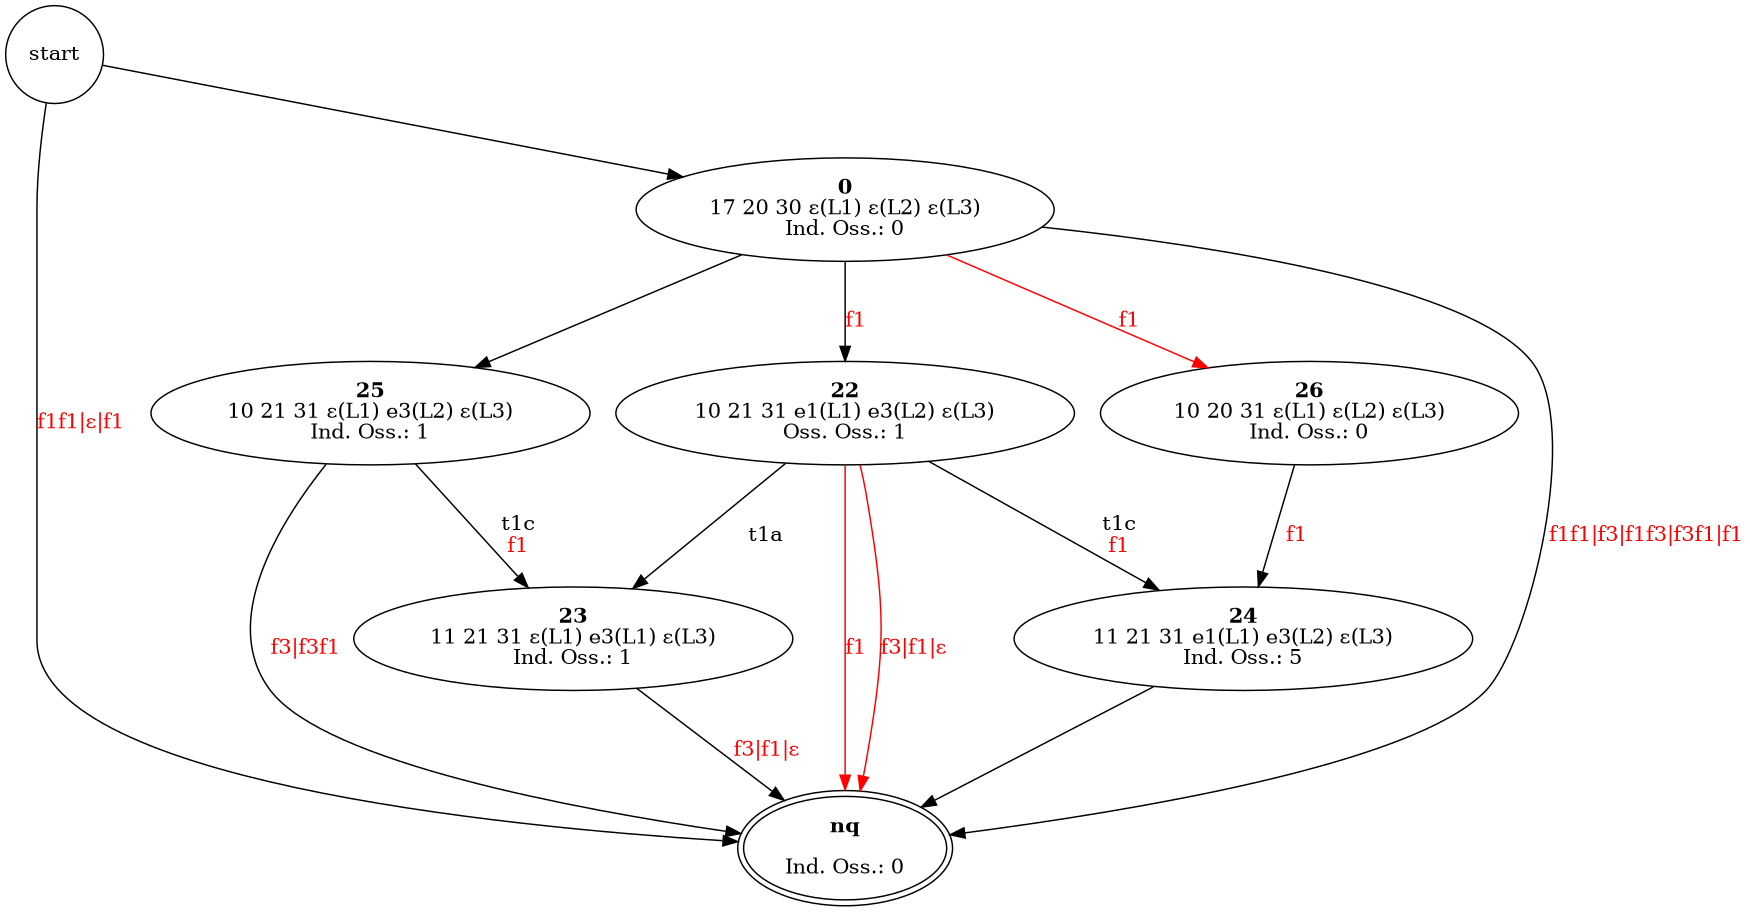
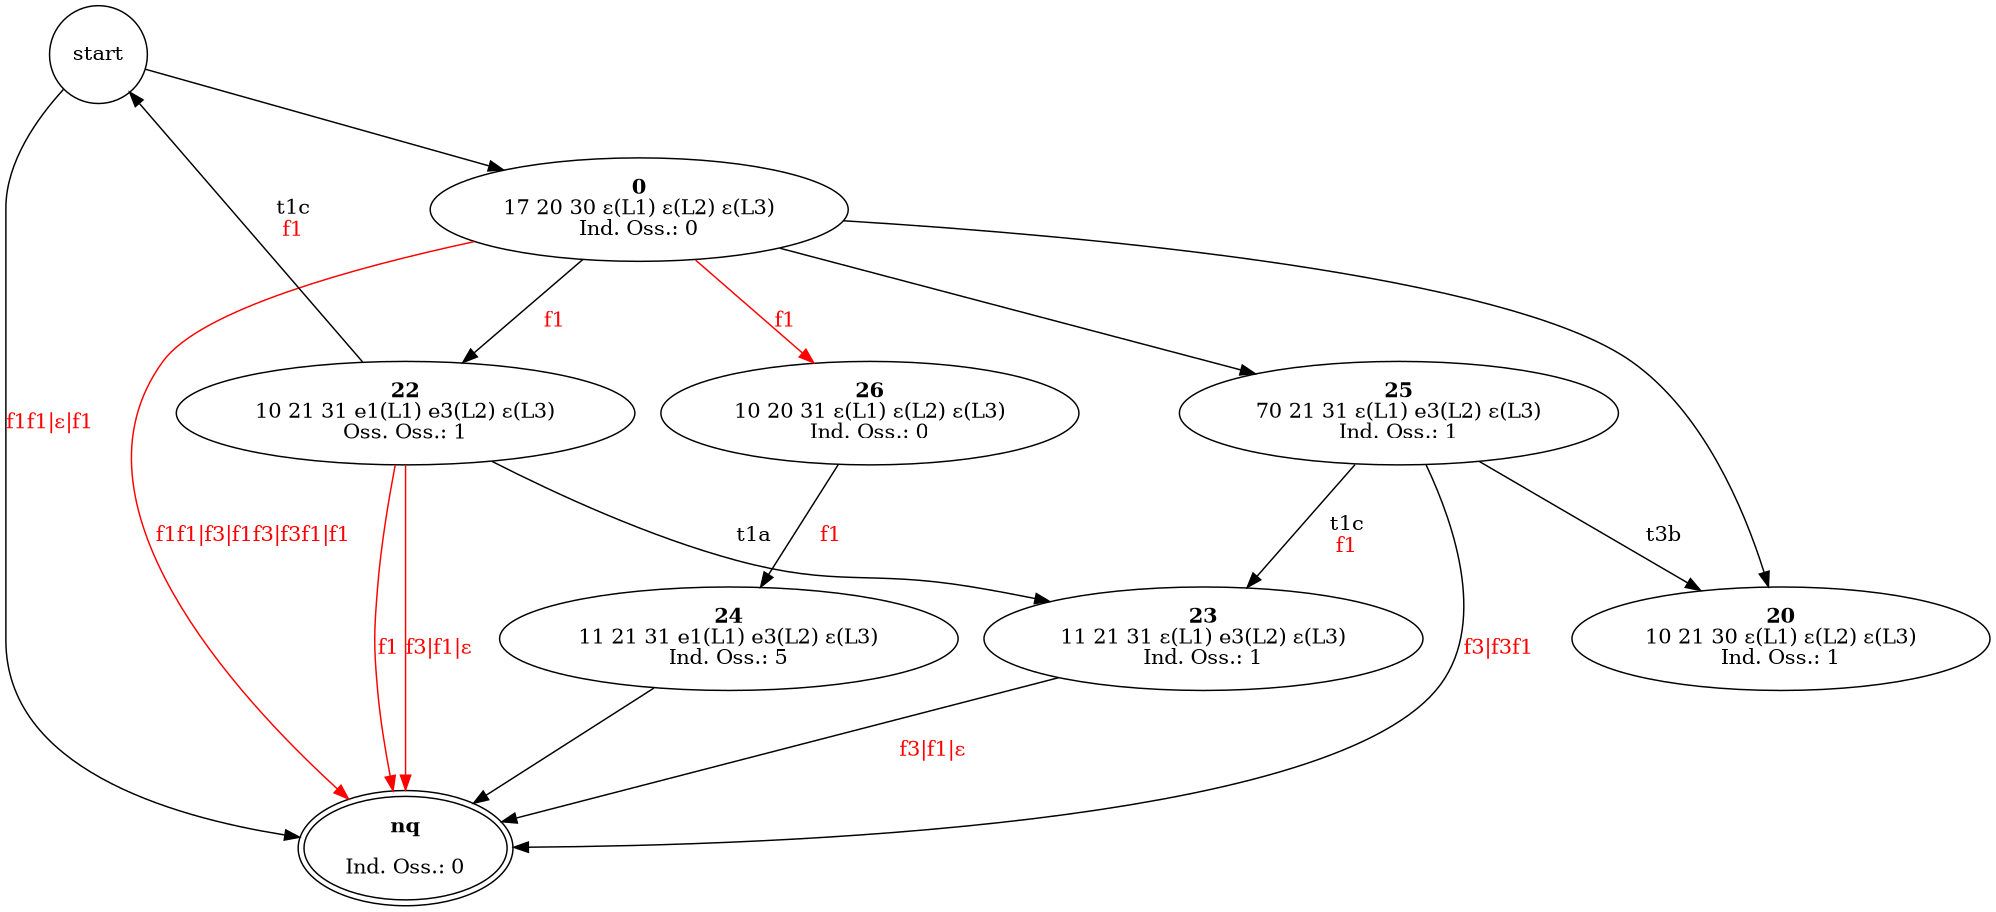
node "25": text "10 21 31 ε(L1) e3(L2) ε(L3)" -> "70 21 31 ε(L1) e3(L2) ε(L3)"
edge "22" -> "24": now "22" -> "start"
edge "0" -> "nq": color black -> red
node "23": text "11 21 31 ε(L1) e3(L1) ε(L3)" -> "11 21 31 ε(L1) e3(L2) ε(L3)"
node "20": added
